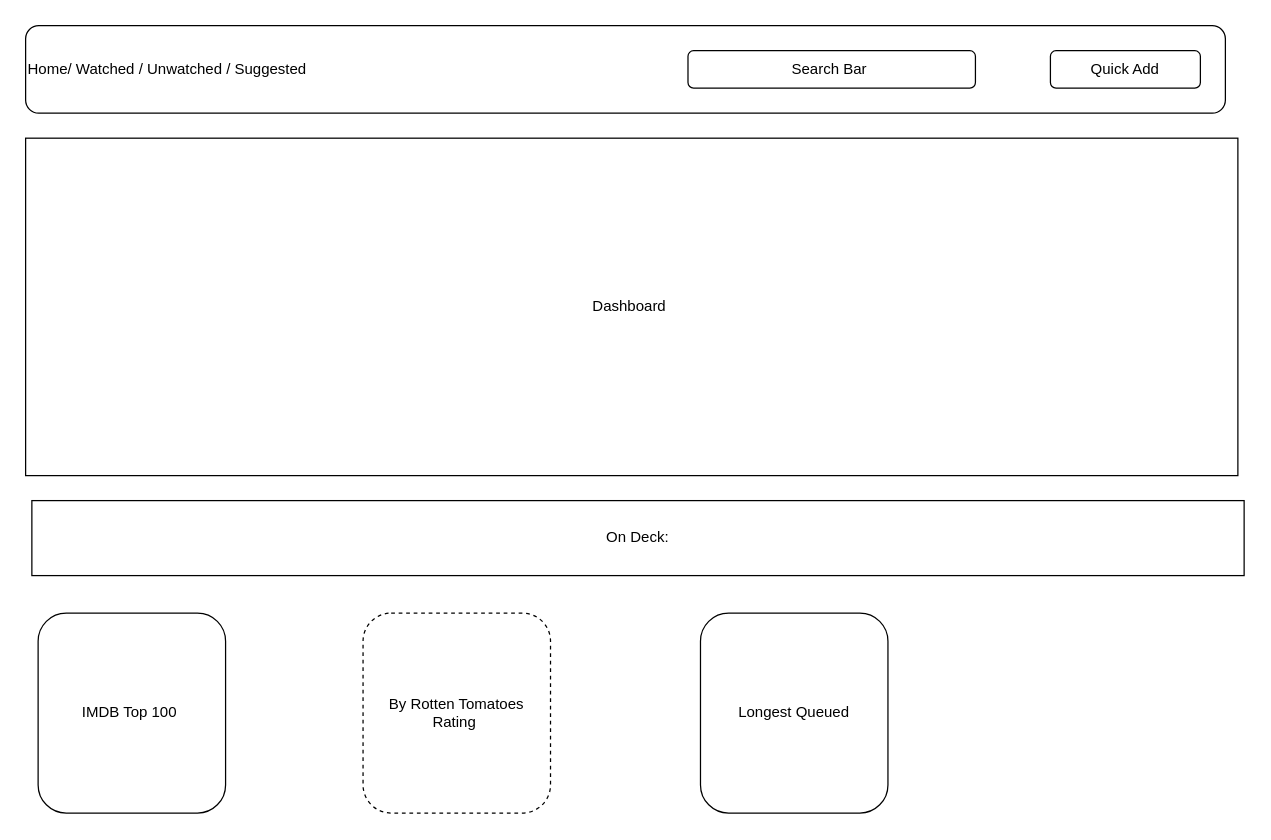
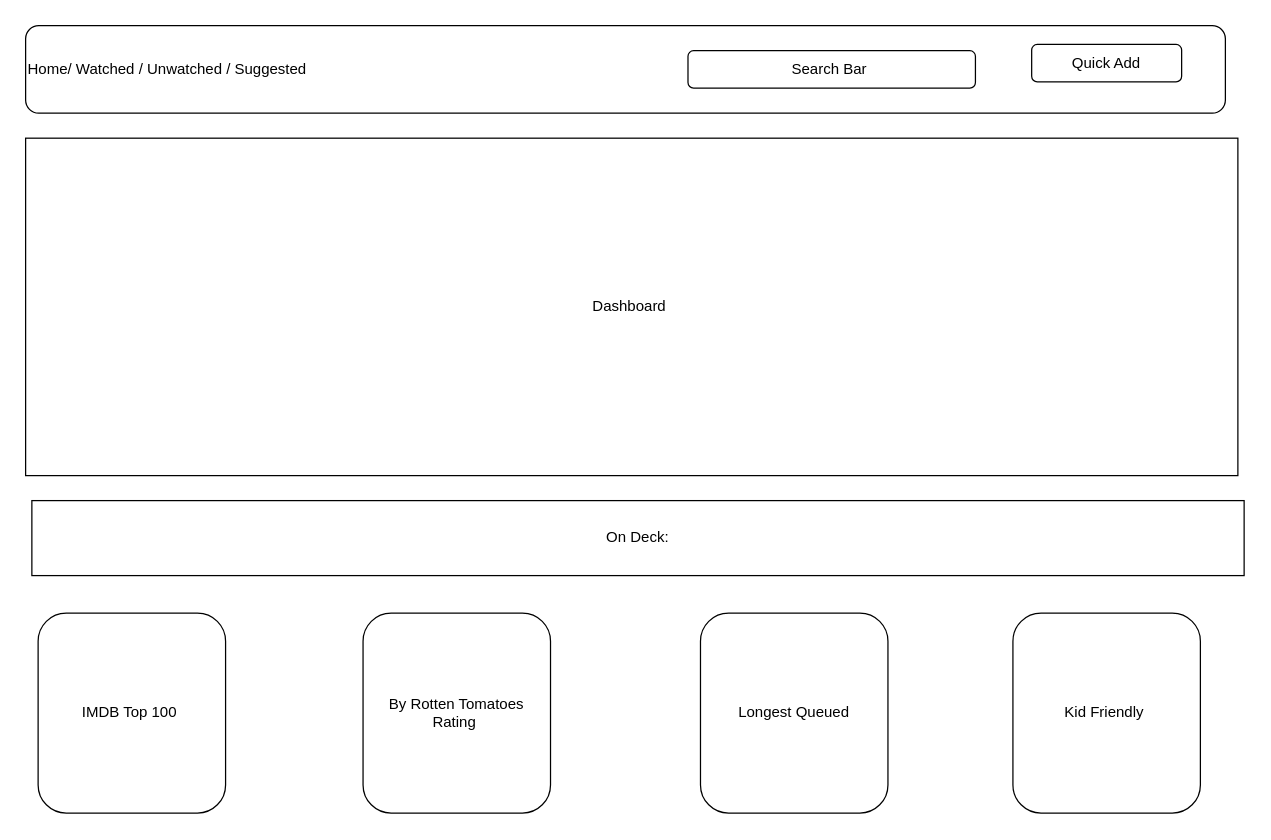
node "Quick Add": moved (1126, 69) -> (1107, 63)
node "By Rotten Tomatoes Rating": style dashed -> solid
node "Kid Friendly": added
